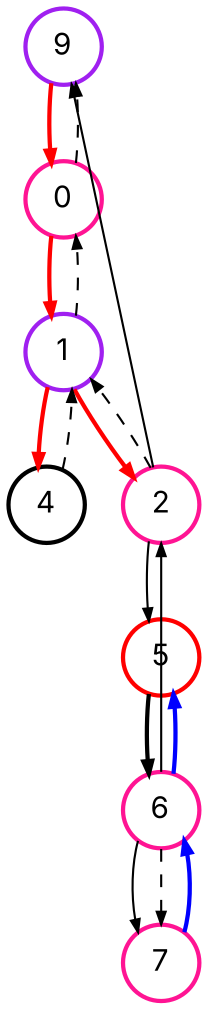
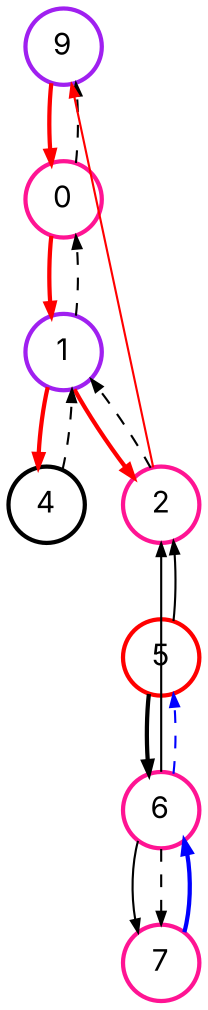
edge "2" -> "9": color #bbb -> red
edge "2" -> "5": reversed
edge "6" -> "5": style bold -> dashed
